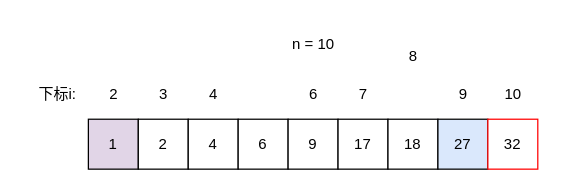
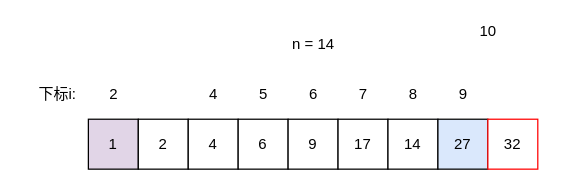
node "n = 10": label "n = 10" -> "n = 14"
node "8": moved (413, 57) -> (413, 94)
node "3": removed
node "5": added
node "10": moved (513, 94) -> (488, 32)
node "18": label "18" -> "14"
